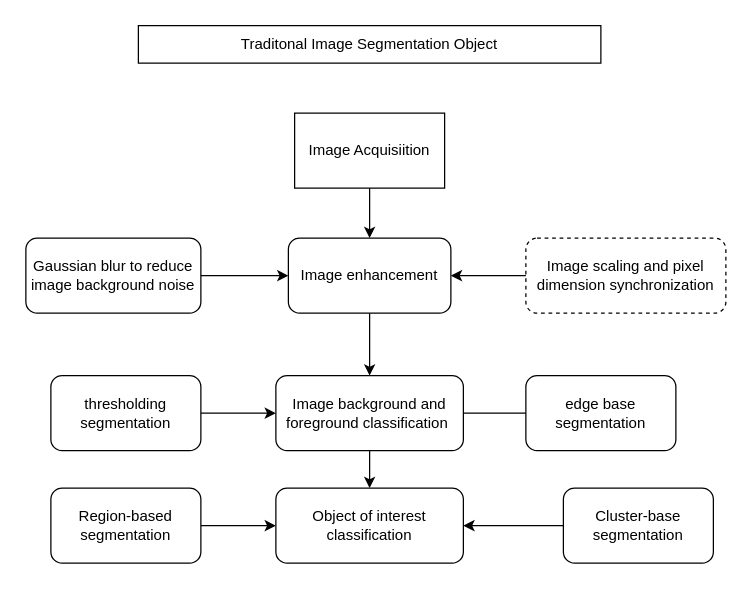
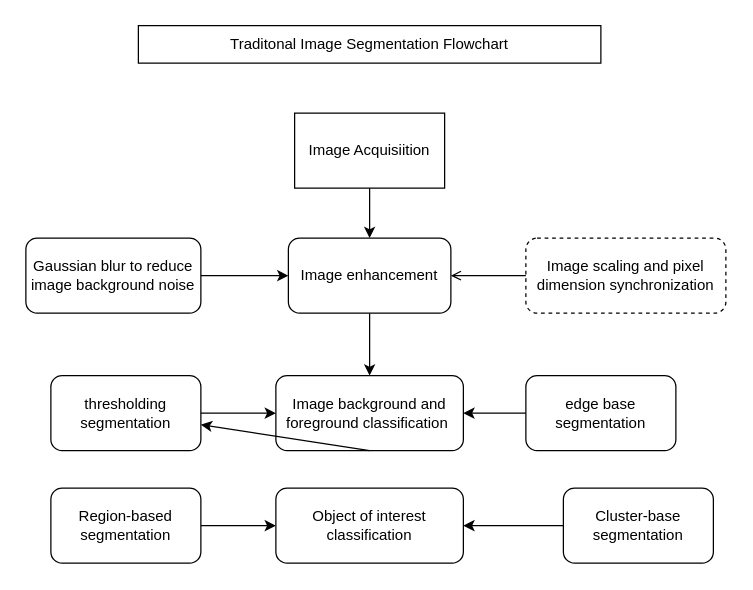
node "Traditonal Image Segmentation Object": label "Traditonal Image Segmentation Object" -> "Traditonal Image Segmentation Flowchart"
edge "Image scaling and pixel dimension synchronization" -> "Image enhancement": arrowhead classic -> open
edge "Image background and foreground classification" -- "edge base segmentation": arrowhead none -> classic
edge "Image background and foreground classification" -> "Object of interest classification": now "Image background and foreground classification" -> "thresholding segmentation"
